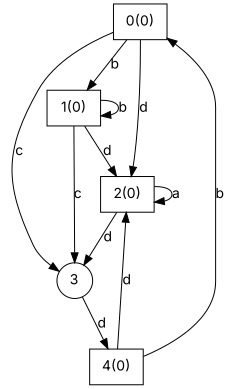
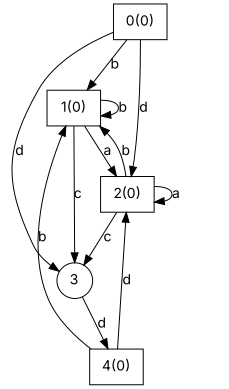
edge "0(0)" -> "3": label "c" -> "d"
edge "1(0)" -> "2(0)": label "d" -> "a"
edge "2(0)" -> "1(0)": added, label "b"
edge "4(0)" -> "0(0)": now "4(0)" -> "1(0)"
edge "2(0)" -> "3": label "d" -> "c"
